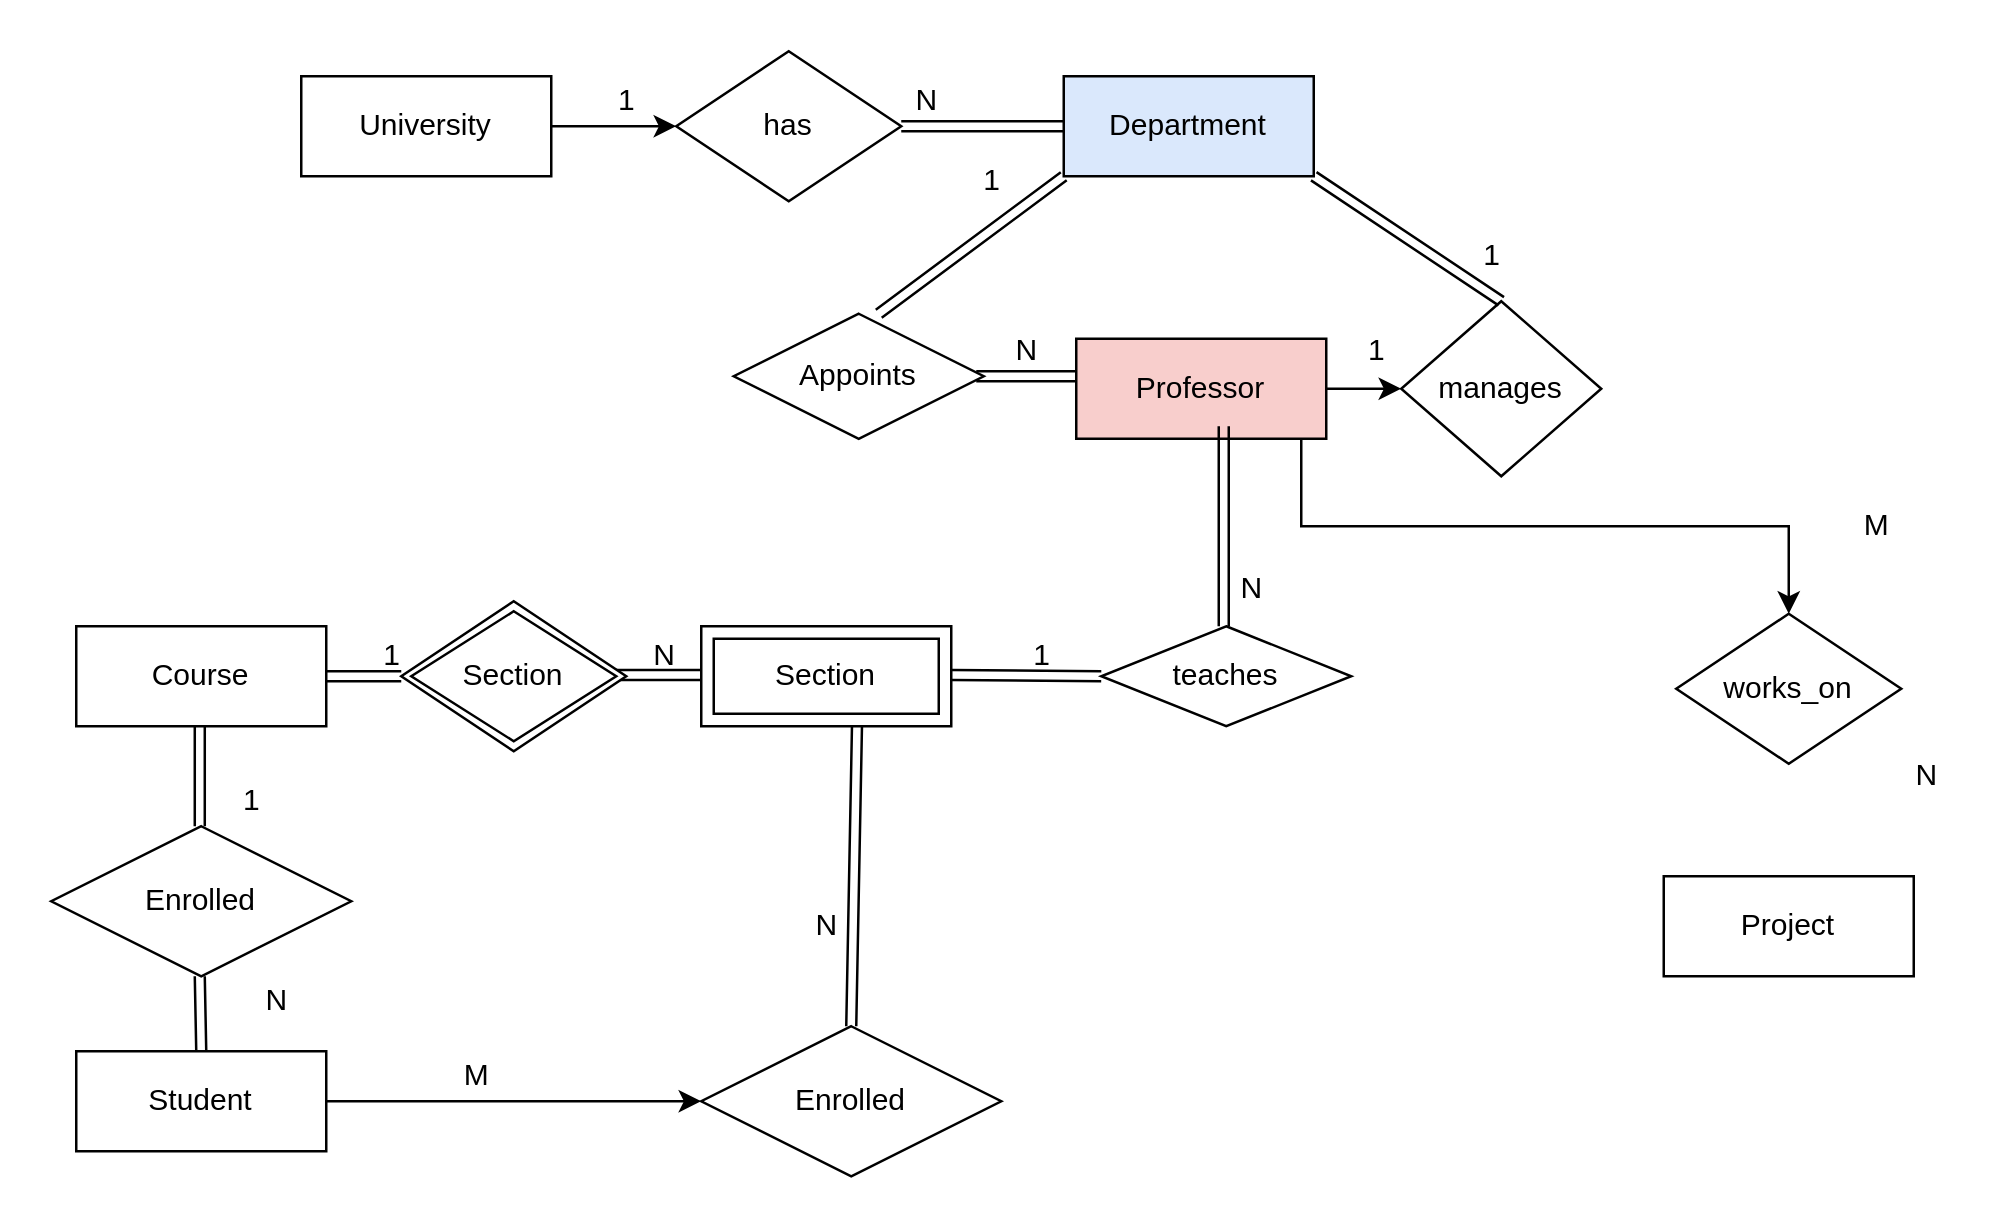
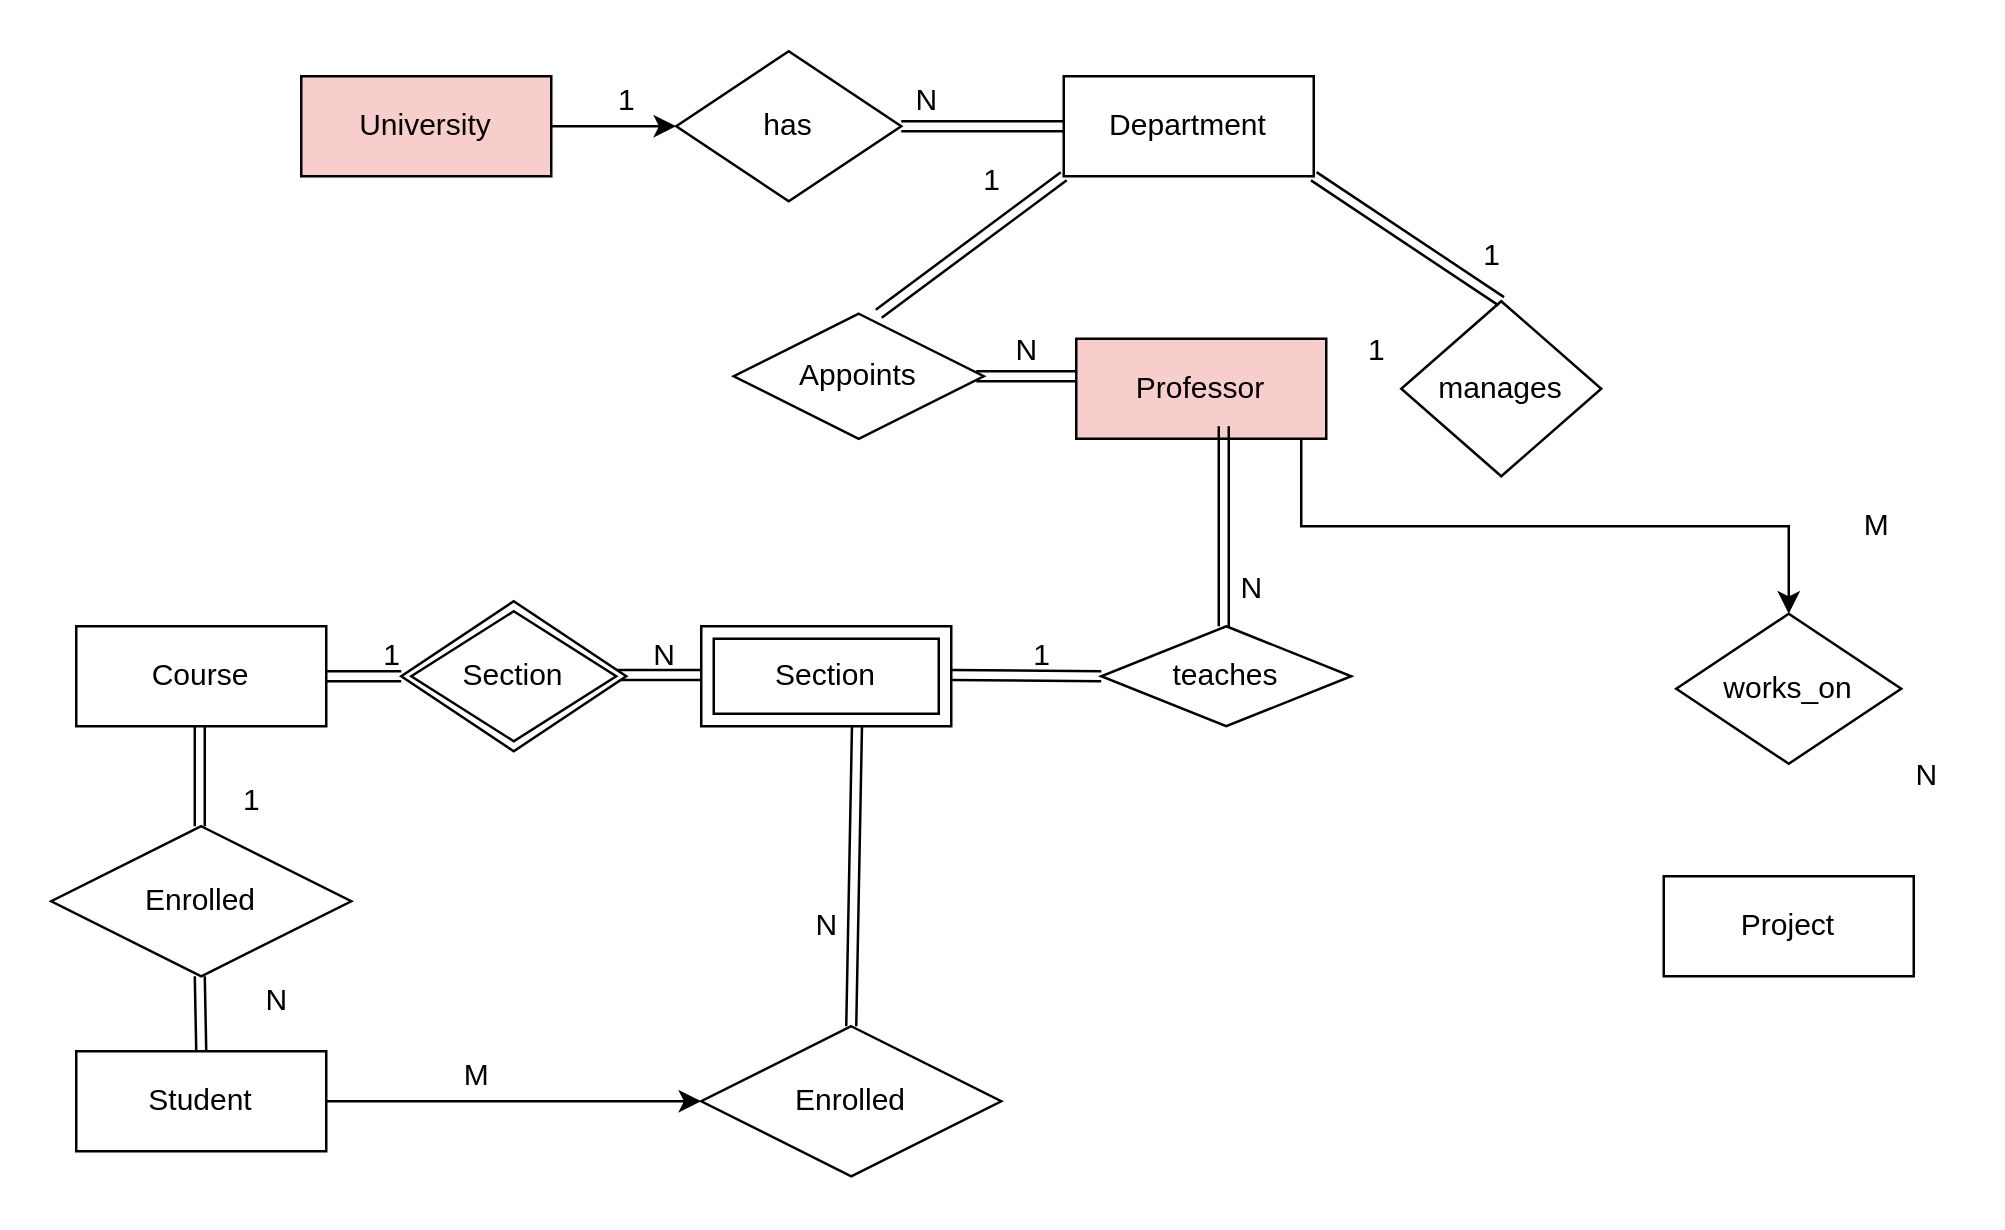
node "University": fillcolor #ffffff -> #f8cecc
node "Department": fillcolor #dae8fc -> #ffffff
edge "Professor" -> "manages": removed
